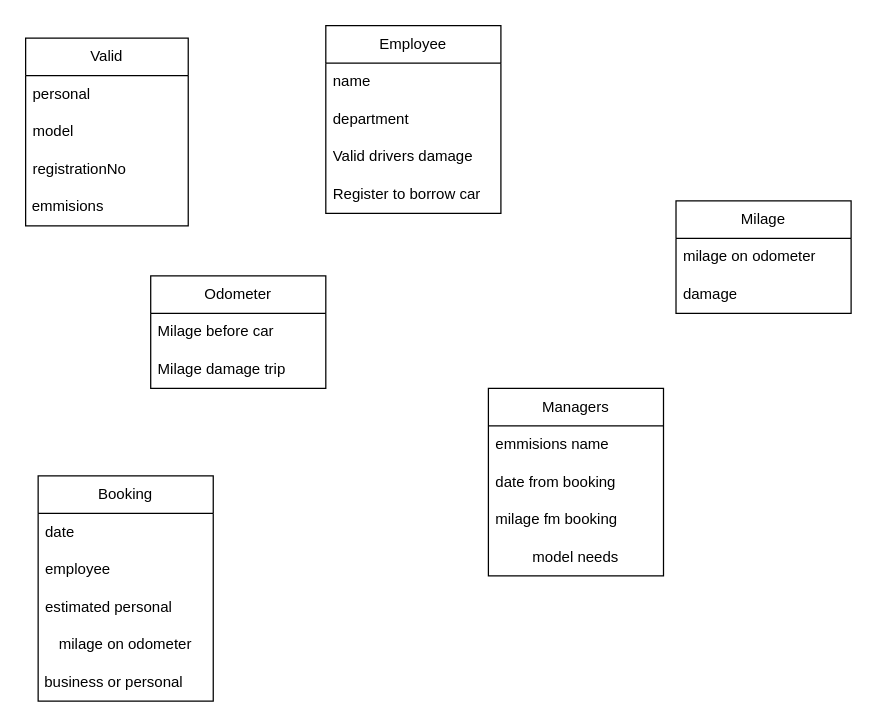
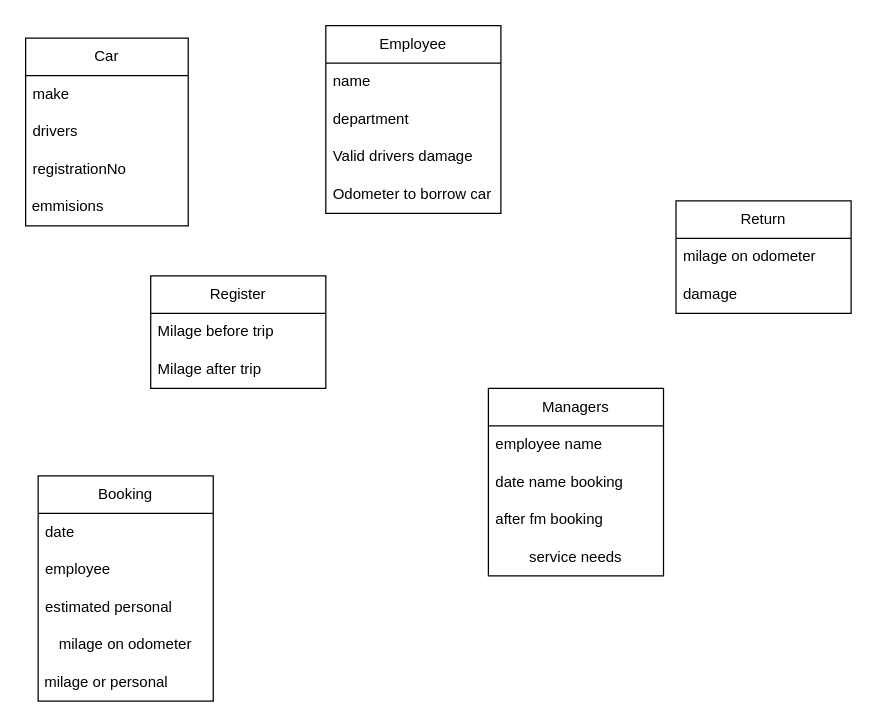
node "Valid": label "Valid" -> "Car"
node "personal": label "personal" -> "make"
node "model": label "model" -> "drivers"
node "Register to borrow car": label "Register to borrow car" -> "Odometer to borrow car"
node "Milage": label "Milage" -> "Return"
node "Odometer": label "Odometer" -> "Register"
node "Milage before car": label "Milage before car" -> "Milage before trip"
node "Milage damage trip": label "Milage damage trip" -> "Milage after trip"
node "emmisions name": label "emmisions name" -> "employee name"
node "date from booking": label "date from booking" -> "date name booking"
node "milage fm booking": label "milage fm booking" -> "after fm booking"
node "model needs": label "model needs" -> "service needs"
node "business or personal": label "business or personal" -> "milage or personal"
